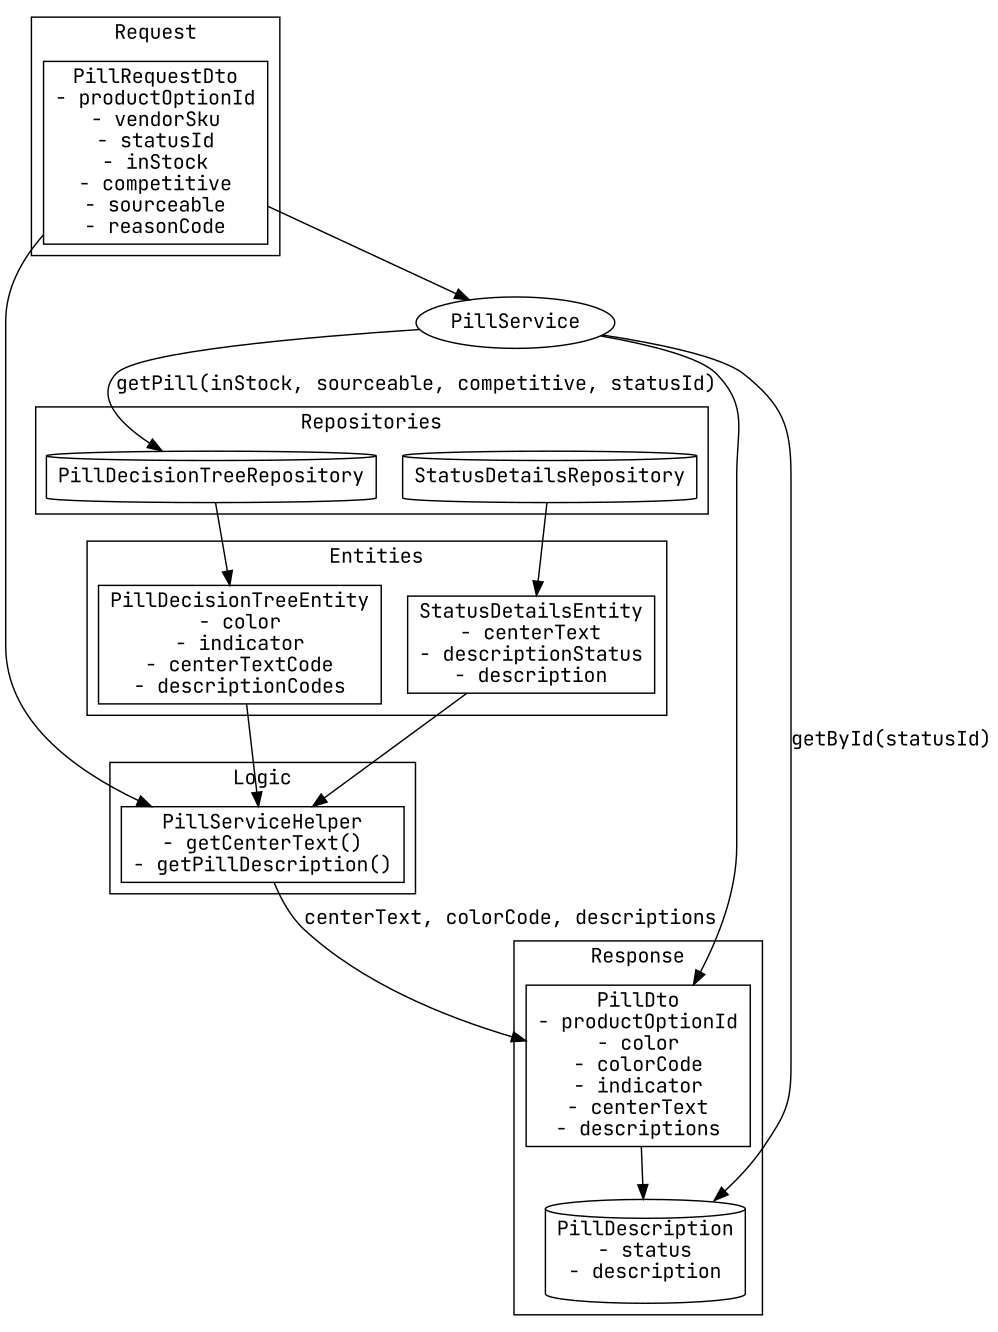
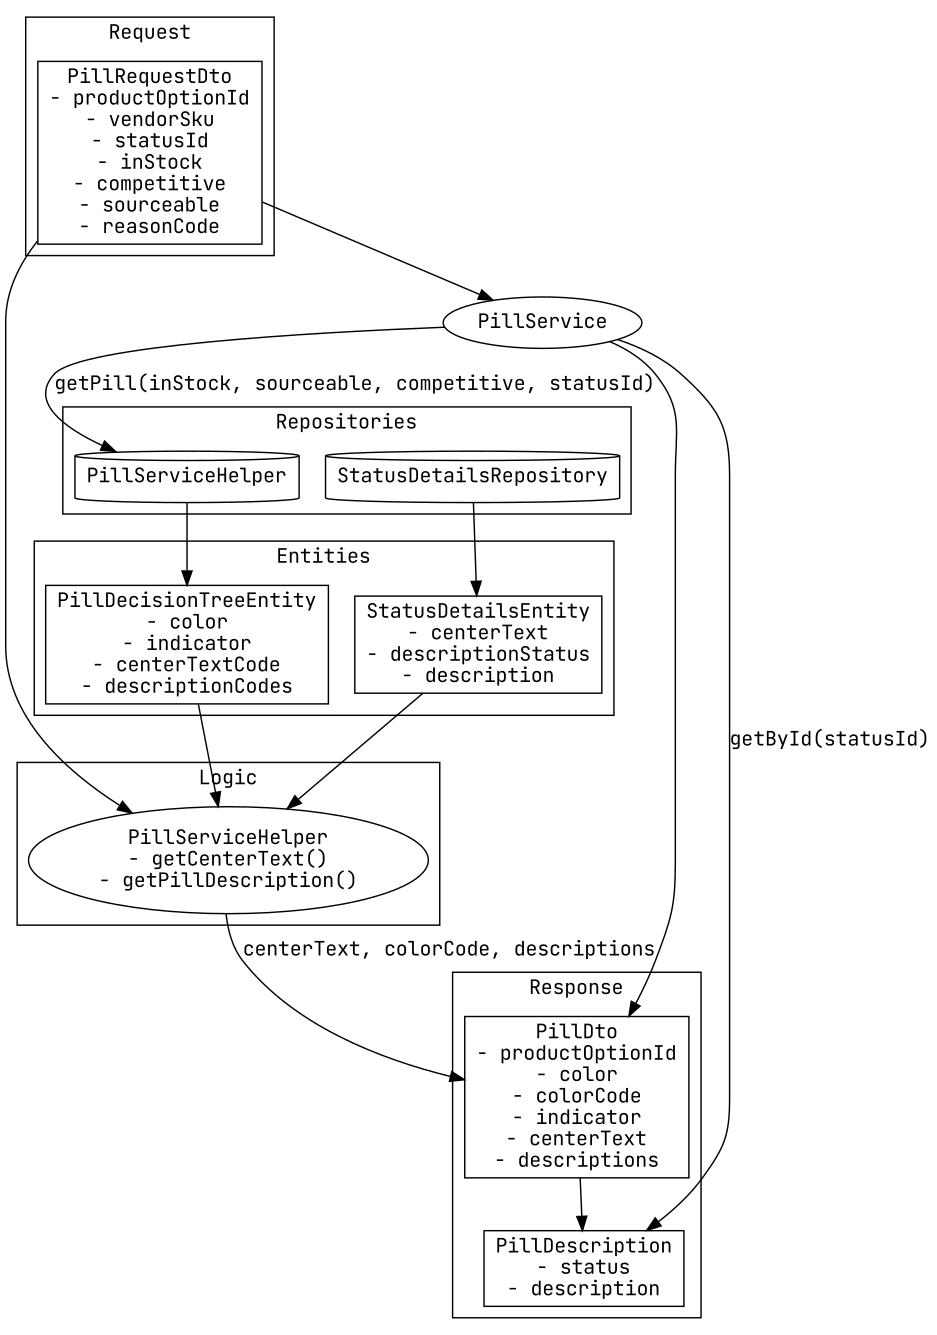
node "PillDecisionTreeRepository": label "PillDecisionTreeRepository" -> "PillServiceHelper"
node "PillServiceHelper - getCenterText() - getPillDescription()": shape box -> ellipse
node "PillDescription - status - description": shape cylinder -> box
